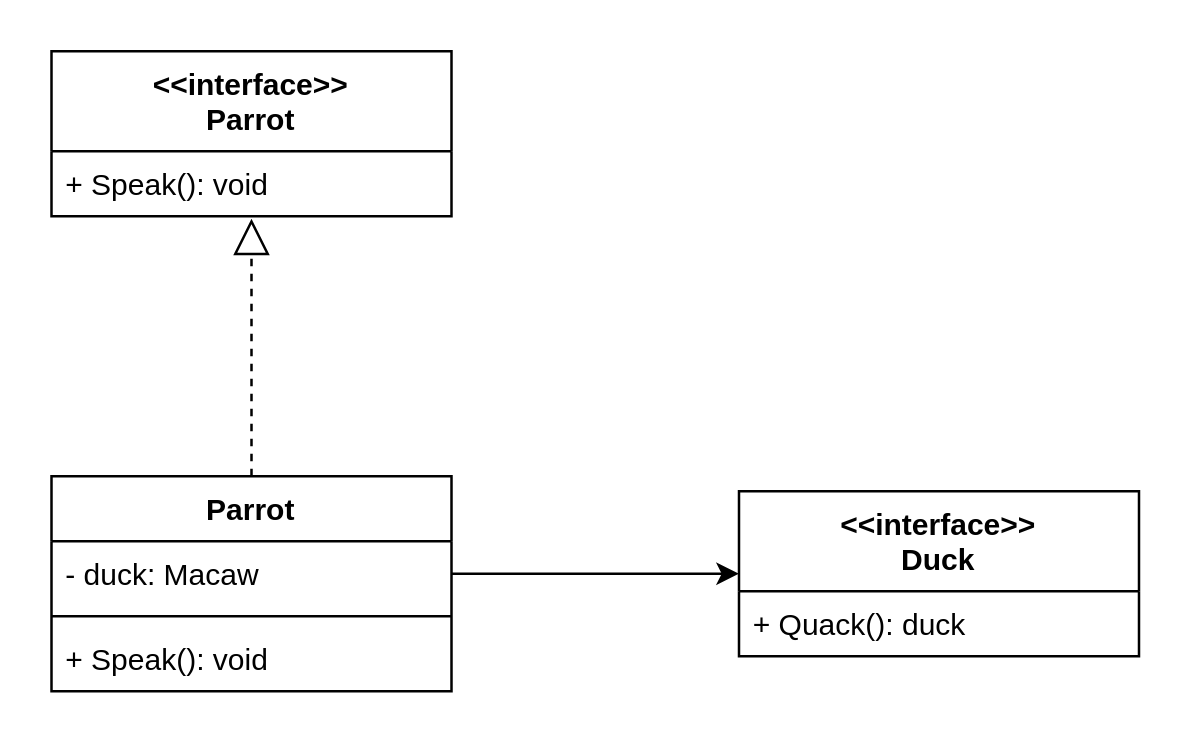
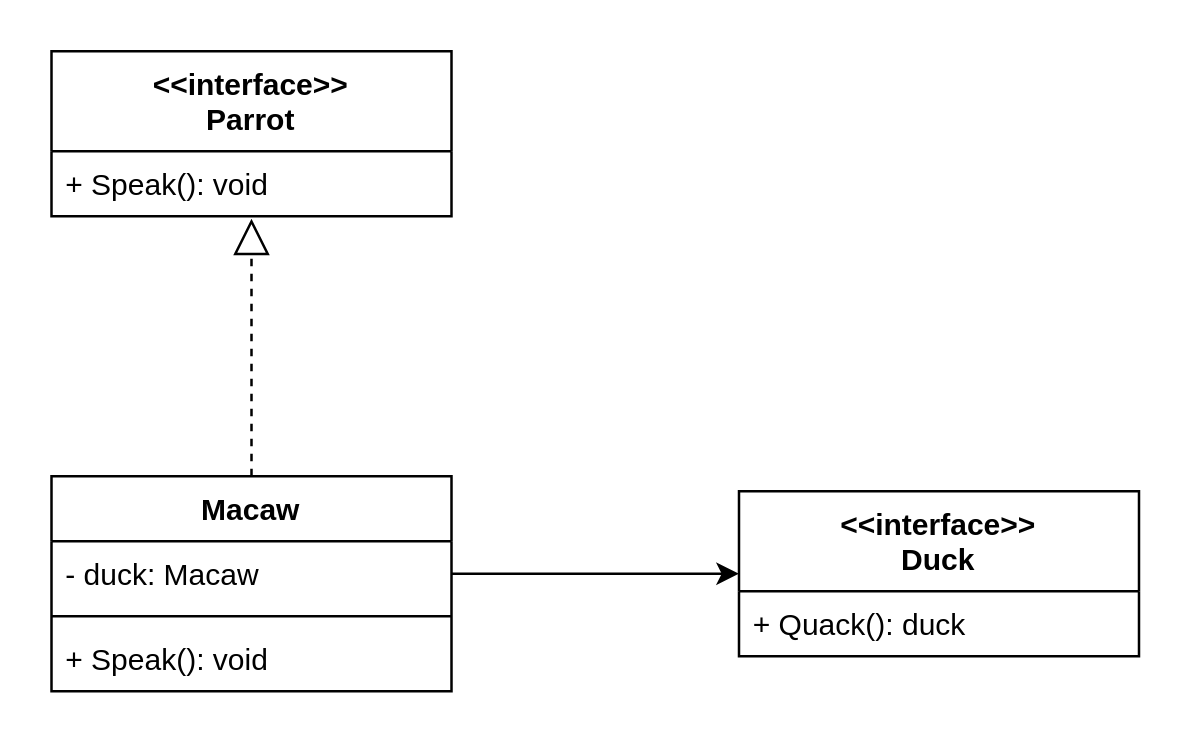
node "Parrot": label "Parrot" -> "Macaw"
